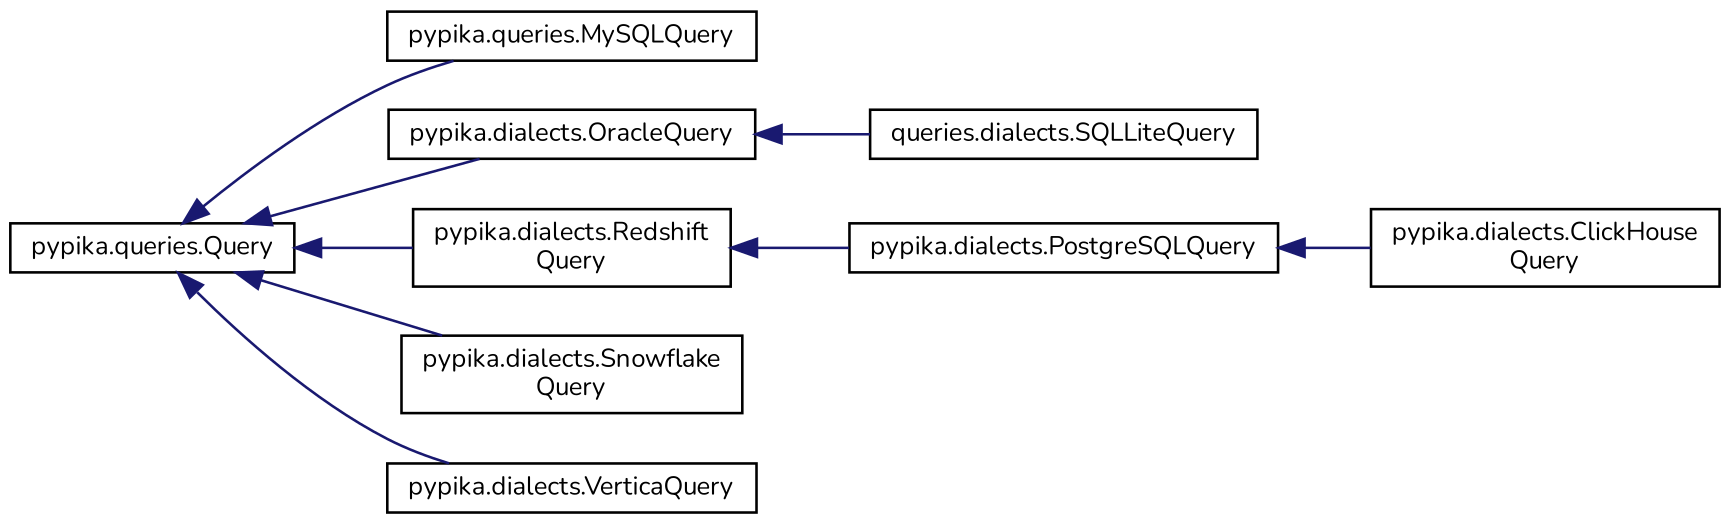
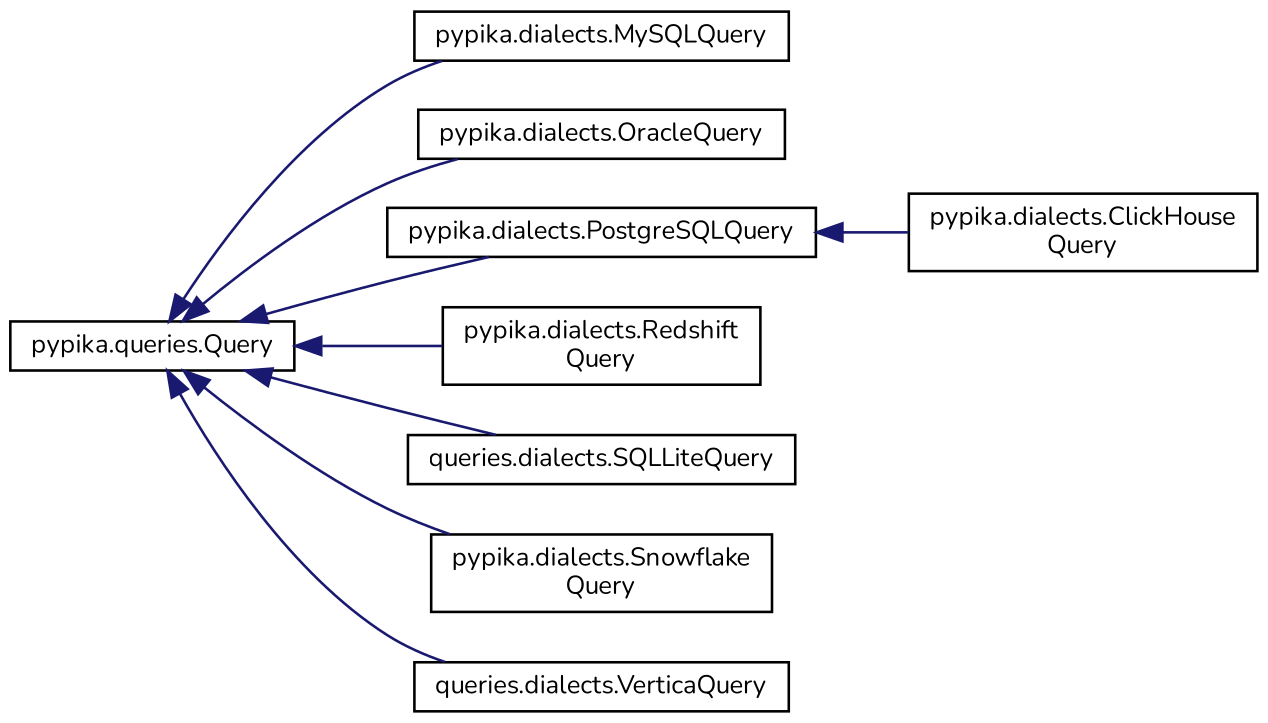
node "pypika.queries.MySQLQuery": label "pypika.queries.MySQLQuery" -> "pypika.dialects.MySQLQuery"
edge "queries.dialects.SQLLiteQuery" -> "pypika.dialects.OracleQuery": now "queries.dialects.SQLLiteQuery" -> "pypika.queries.Query"
edge "pypika.dialects.PostgreSQLQuery" -> "pypika.dialects.Redshift Query": now "pypika.dialects.PostgreSQLQuery" -> "pypika.queries.Query"
node "pypika.dialects.VerticaQuery": label "pypika.dialects.VerticaQuery" -> "queries.dialects.VerticaQuery"
